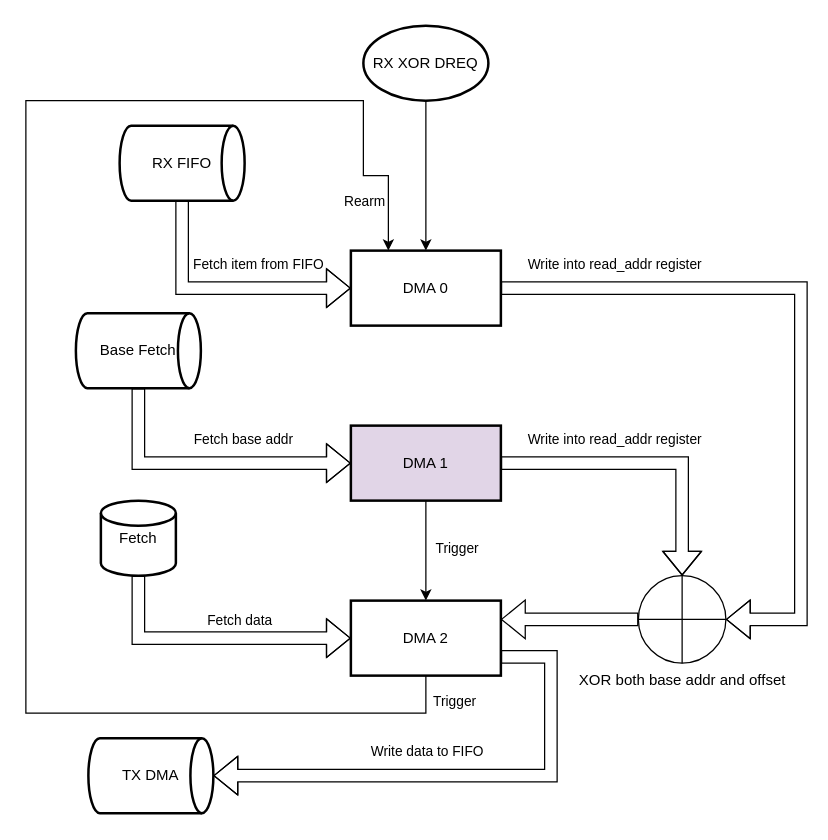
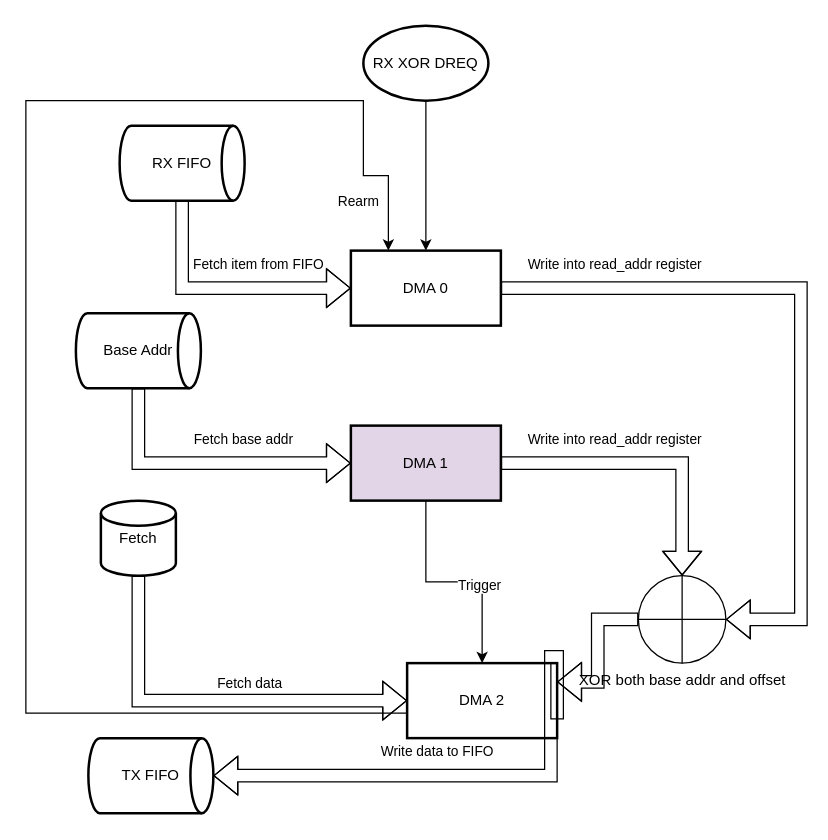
node "Base Fetch": label "Base Fetch" -> "Base Addr"
node "DMA 2": moved (426, 638) -> (482, 701)
node "TX DMA": label "TX DMA" -> "TX FIFO"
